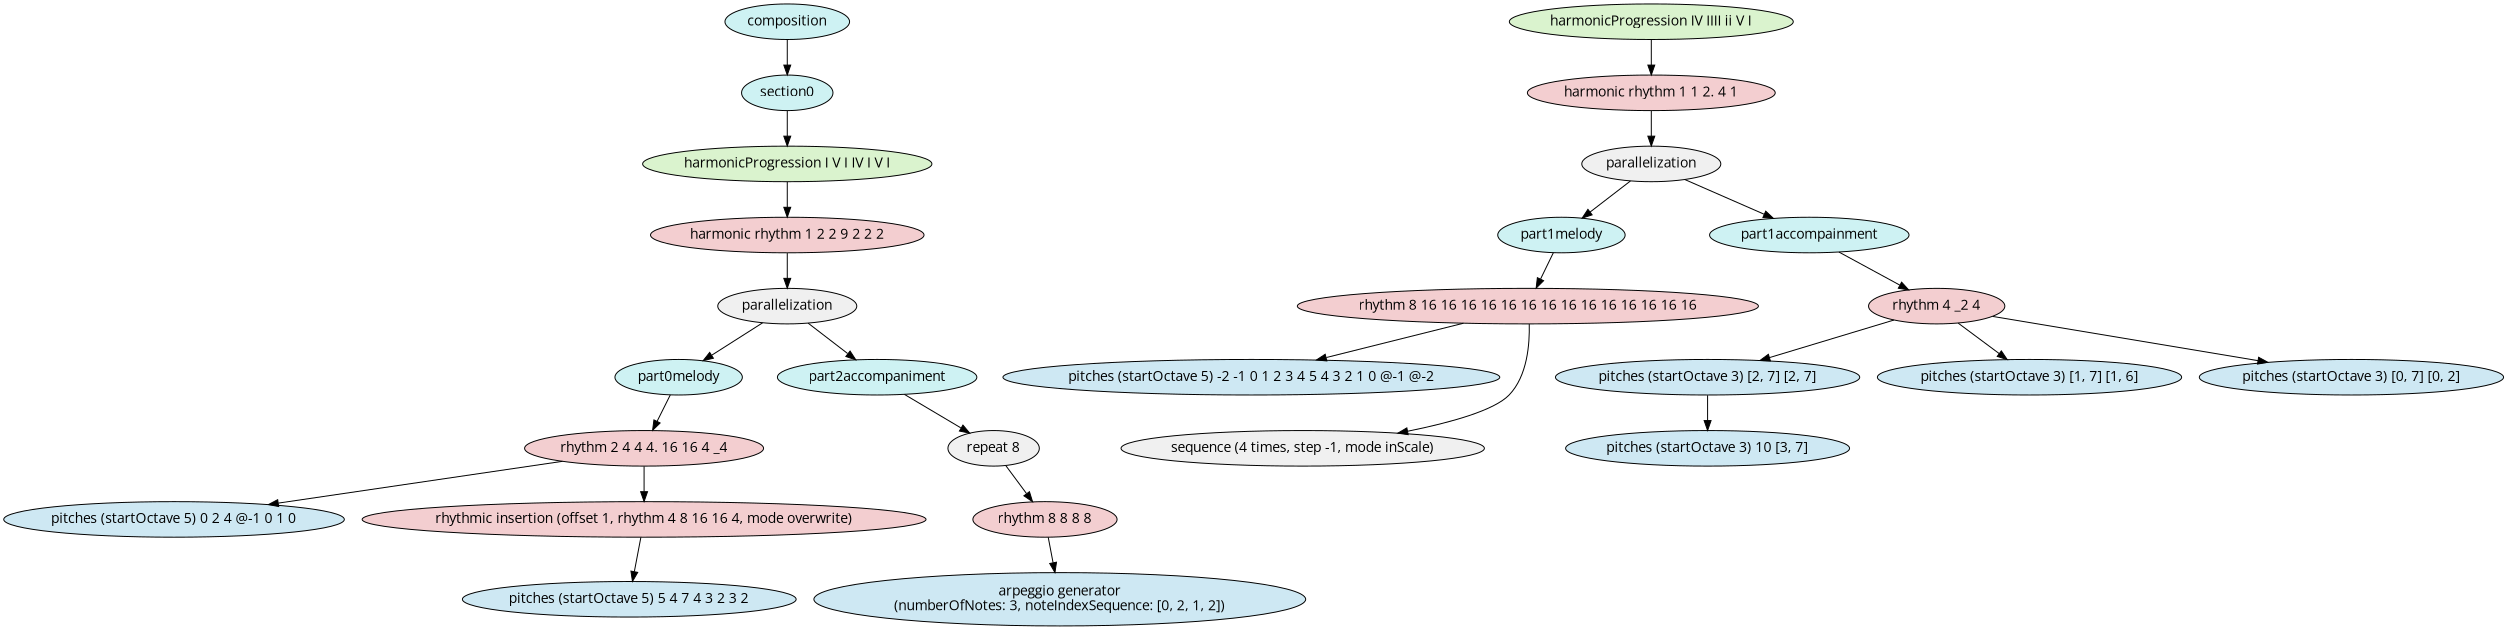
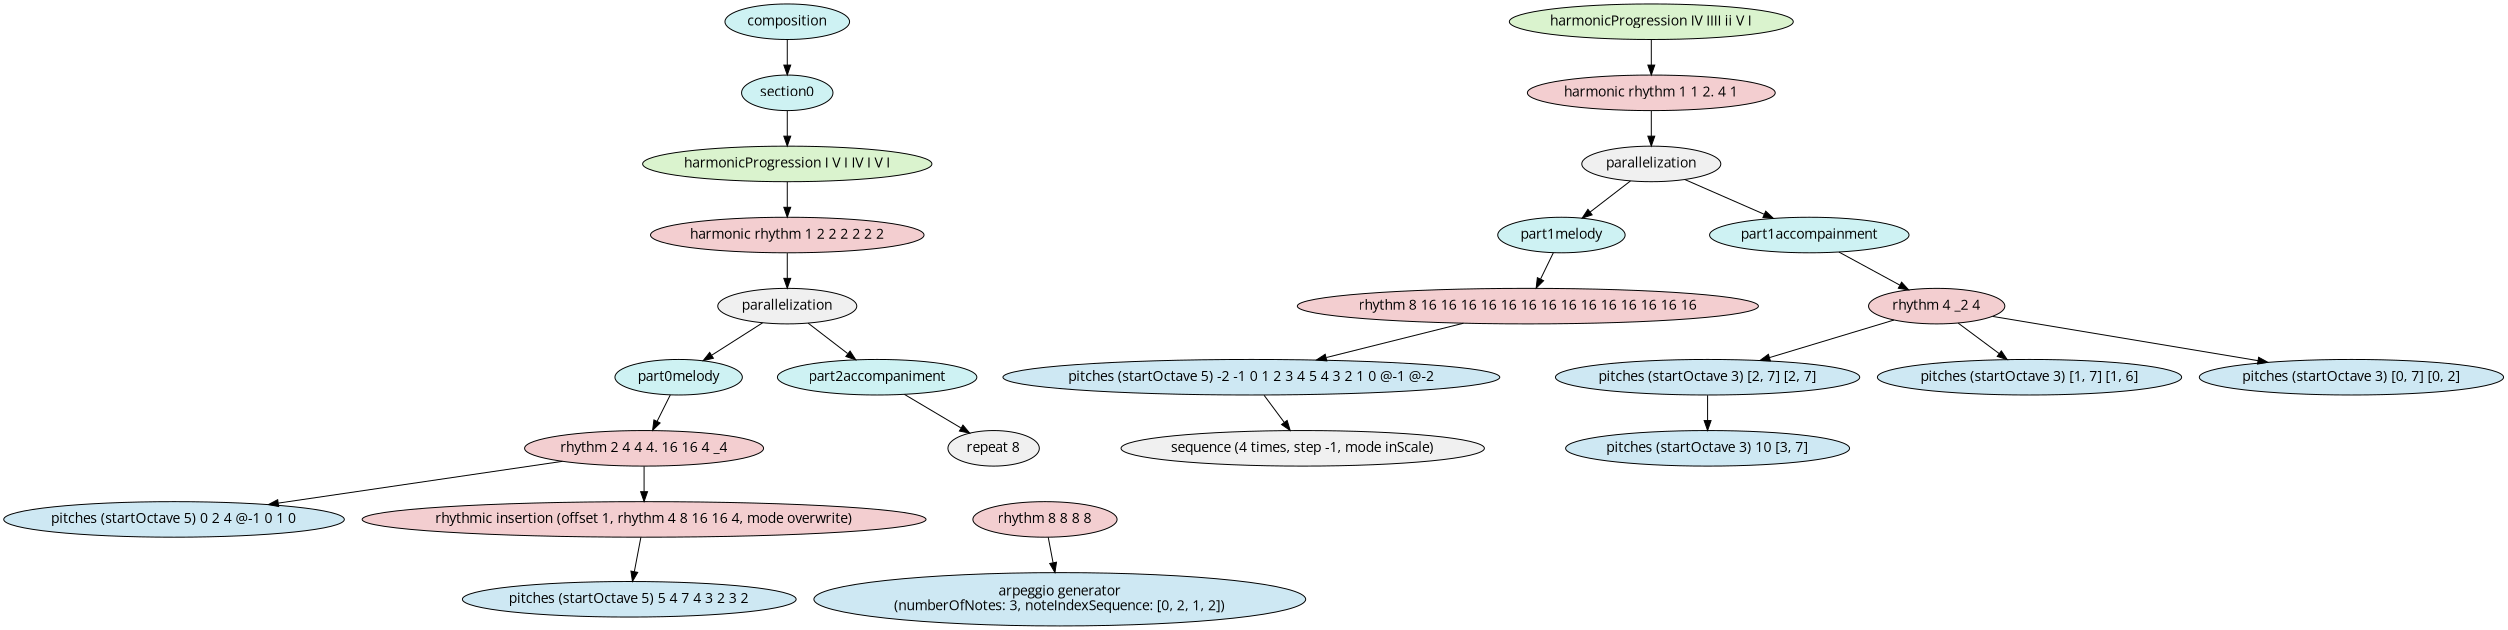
node "harmonic rhythm 1 2 2 9 2 2 2": label "harmonic rhythm 1 2 2 9 2 2 2" -> "harmonic rhythm 1 2 2 2 2 2 2"
edge "rhythm 8 16 16 16 16 16 16 16 16 16 16 16 16 16 16" -> "sequence (4 times, step -1, mode inScale)": now "pitches (startOctave 5) -2 -1 0 1 2 3 4 5 4 3 2 1 0 @-1 @-2" -> "sequence (4 times, step -1, mode inScale)"
edge "repeat 8" -> "rhythm 8 8 8 8": removed
